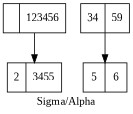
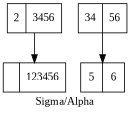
node "34": text "59" -> "56"
edge "123456" -> "2": reversed
node "2": text "3455" -> "3456"
